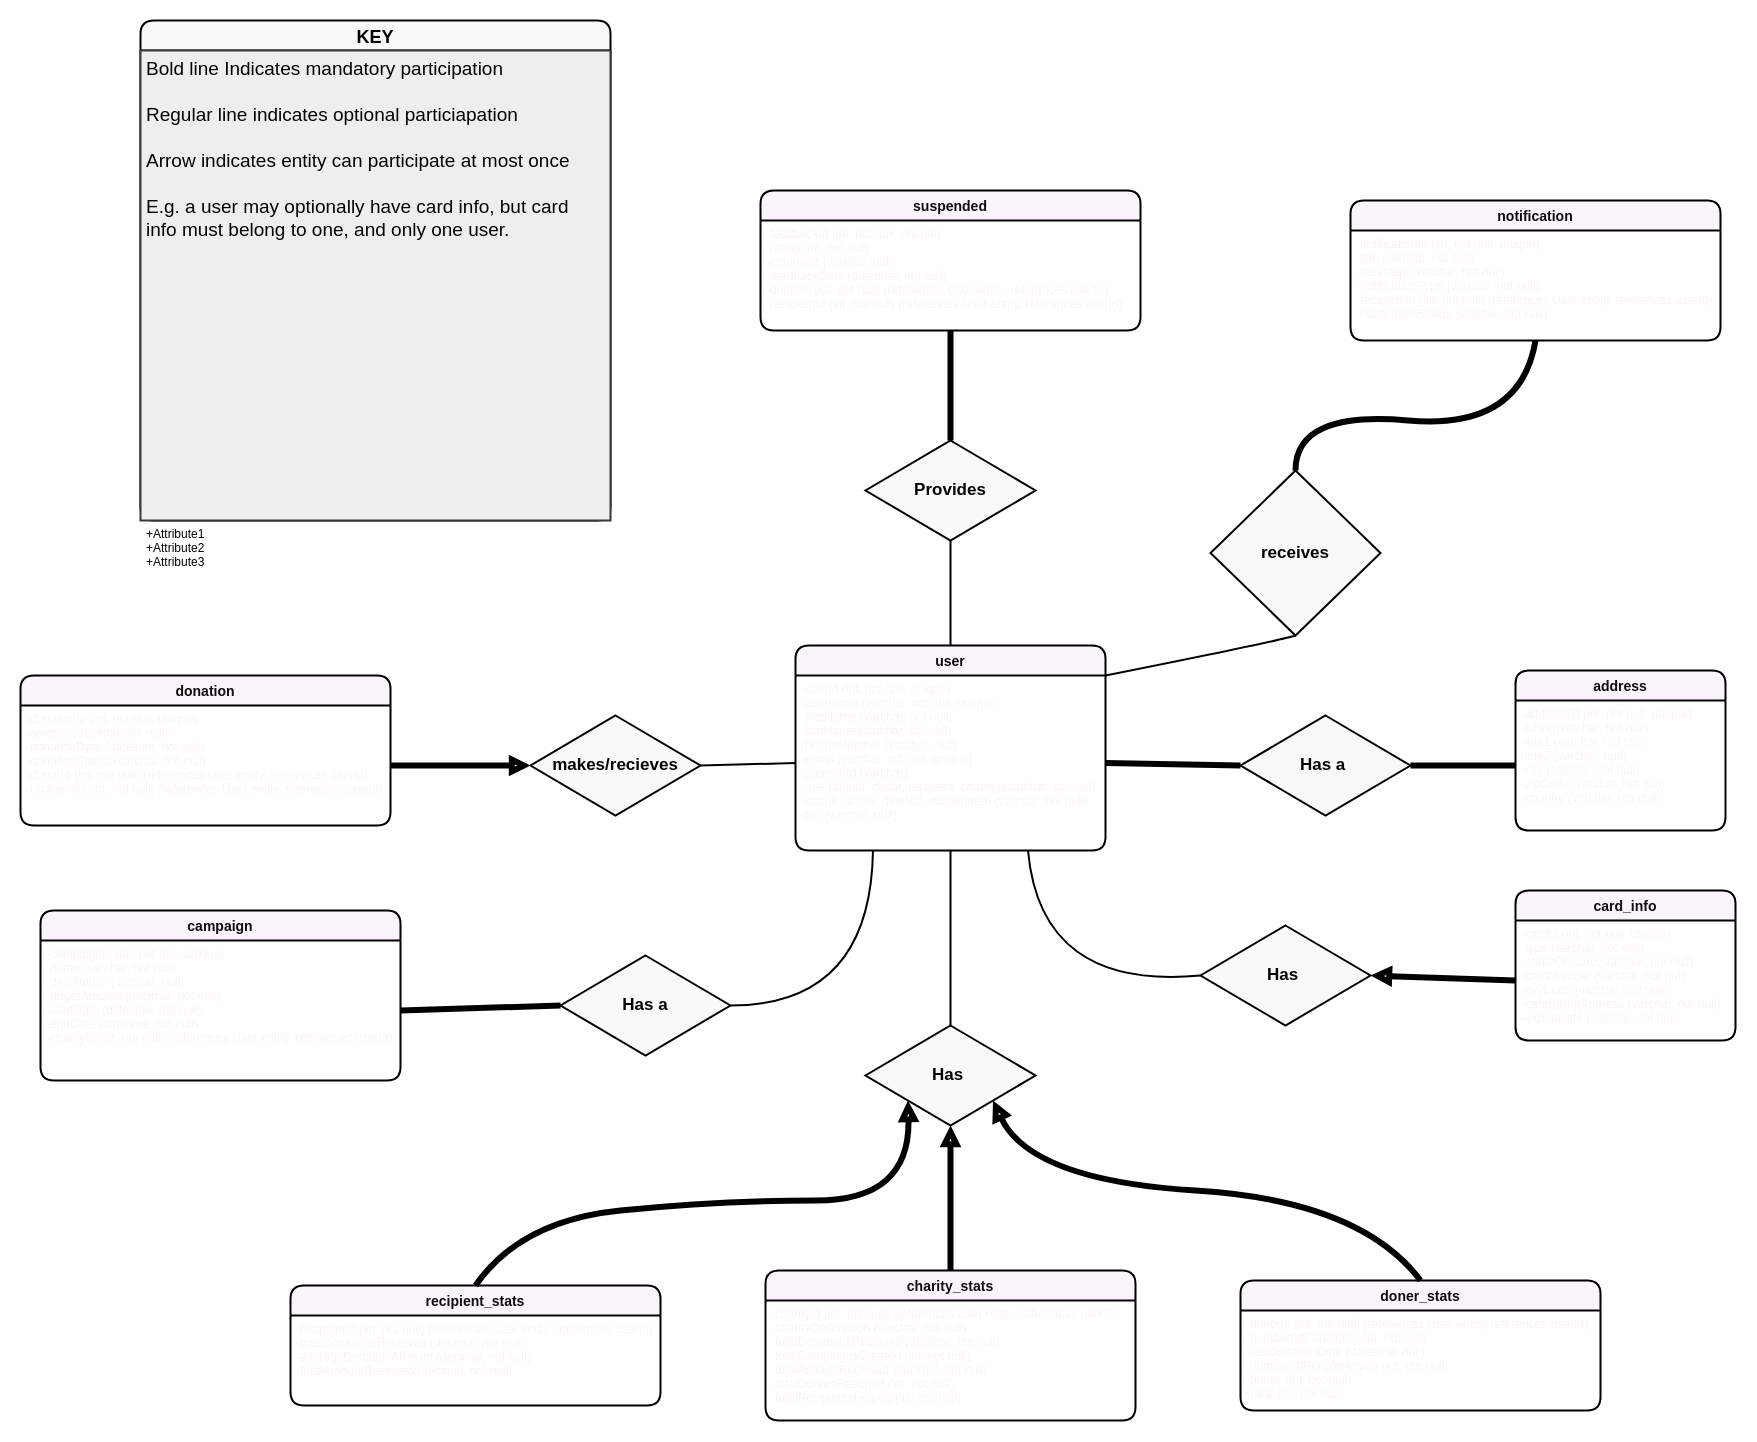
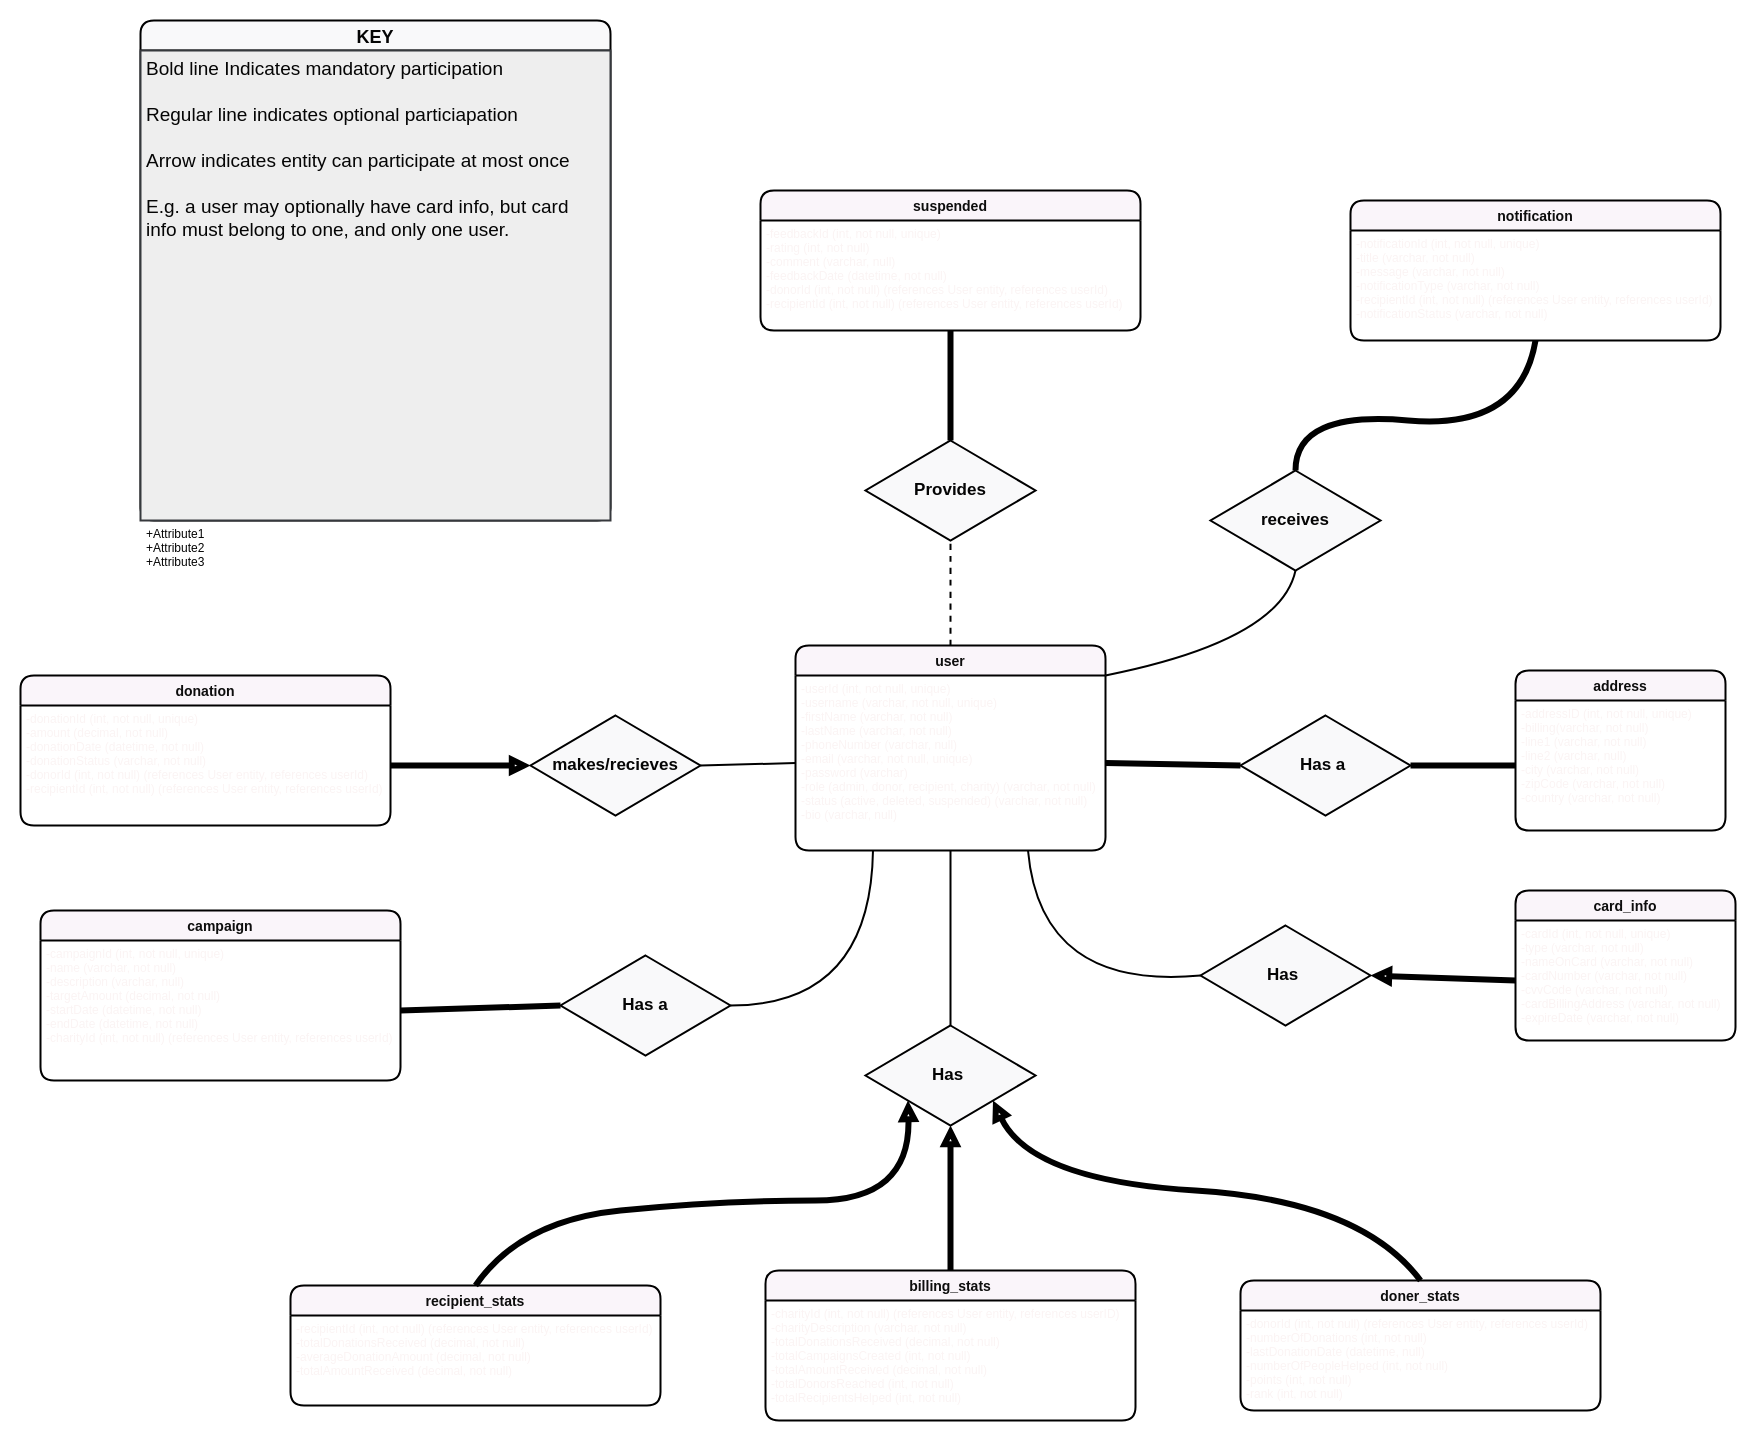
node "receives": size 170x165 -> 170x100
edge "Provides" -- "user": style solid -> dashed
node "charity_stats": label "charity_stats" -> "billing_stats"
